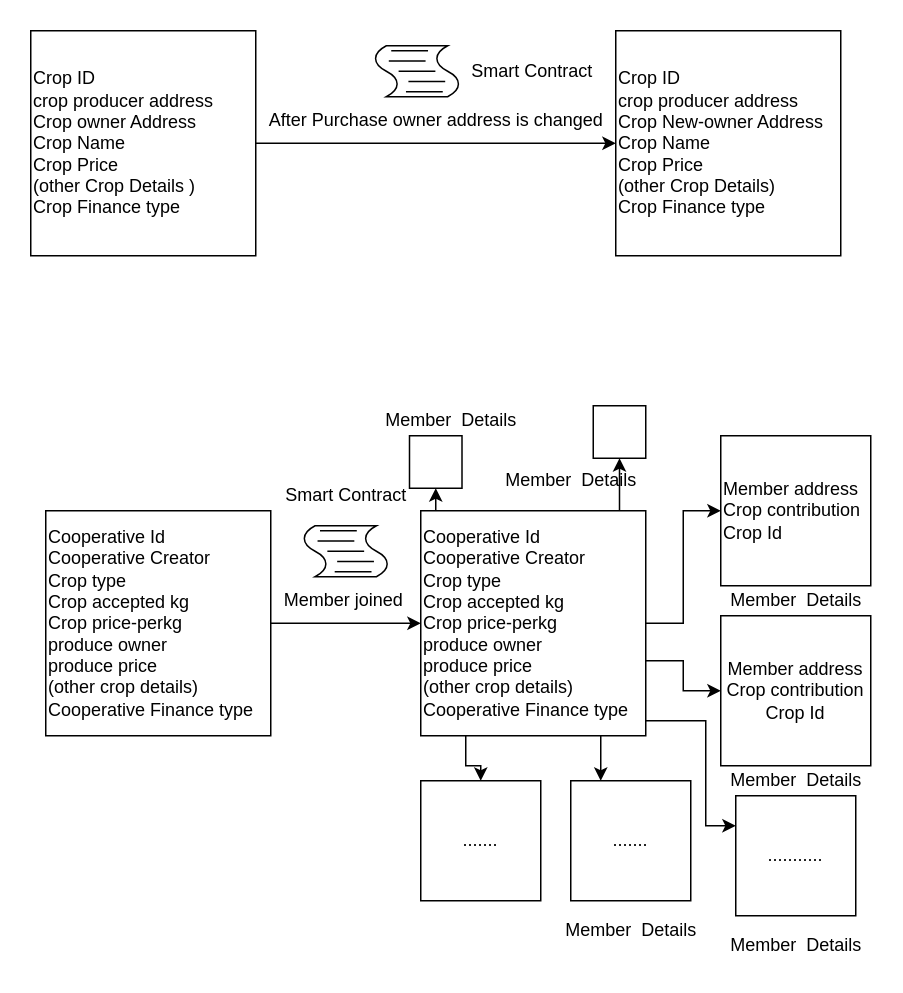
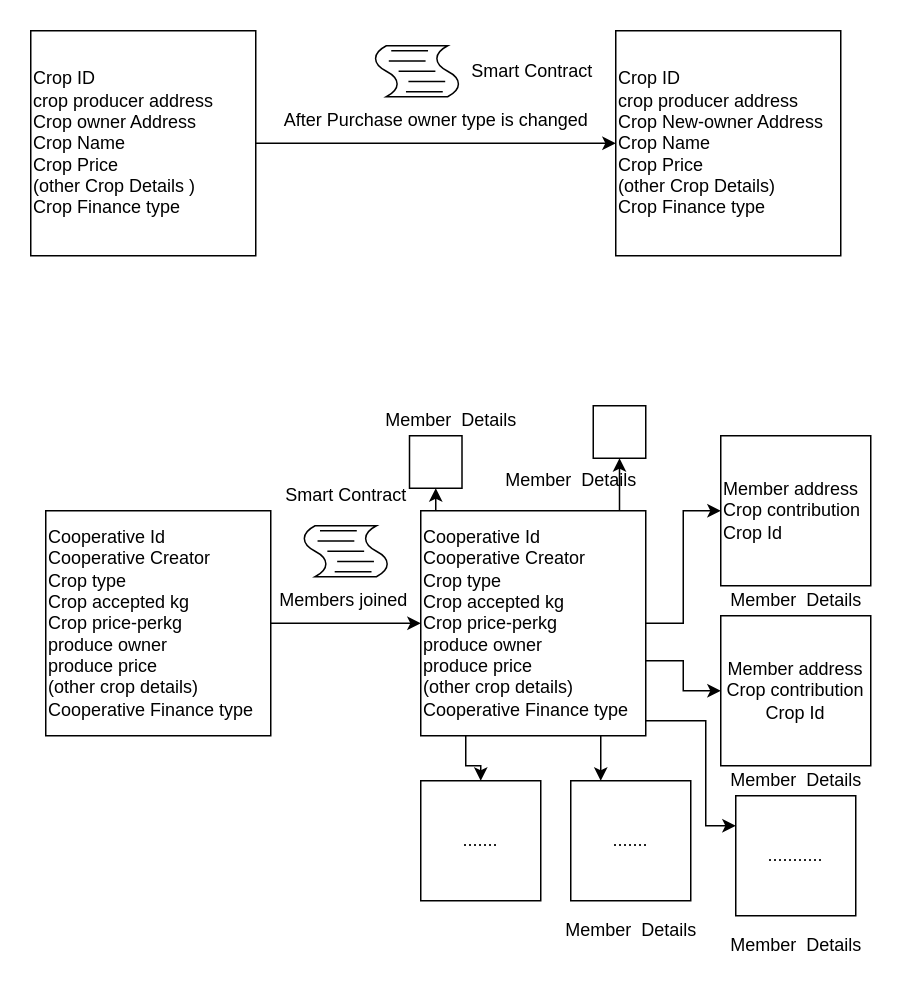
node "After Purchase owner address is changed": label "After Purchase owner address is changed" -> "After Purchase owner type is changed"
node "Member joined": label "Member joined" -> "Members joined"
